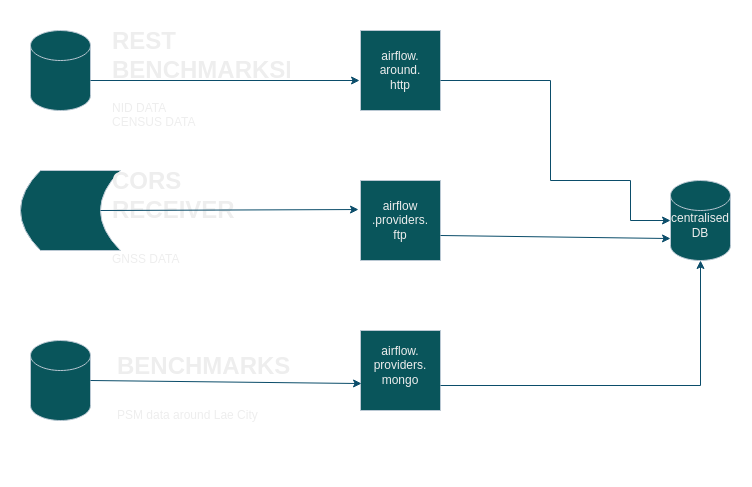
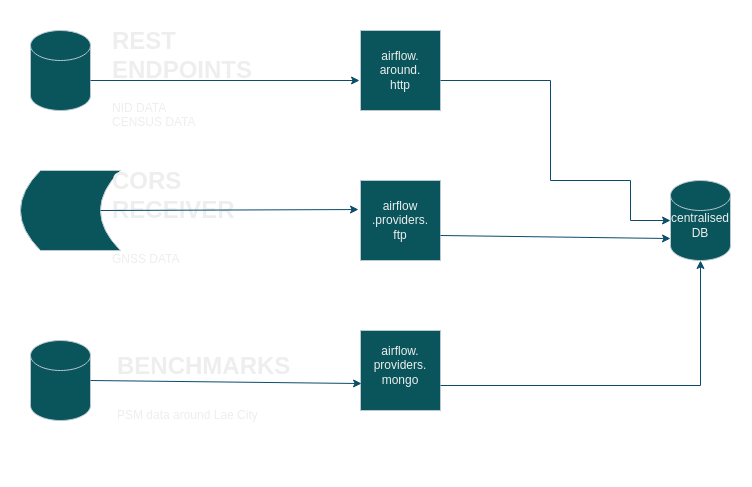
node "REST BENCHMARKSPSM NID DATA CENSUS DATA": label "REST BENCHMARKSPSM NID DATA CENSUS DATA" -> "REST ENDPOINTS NID DATA CENSUS DATA"
